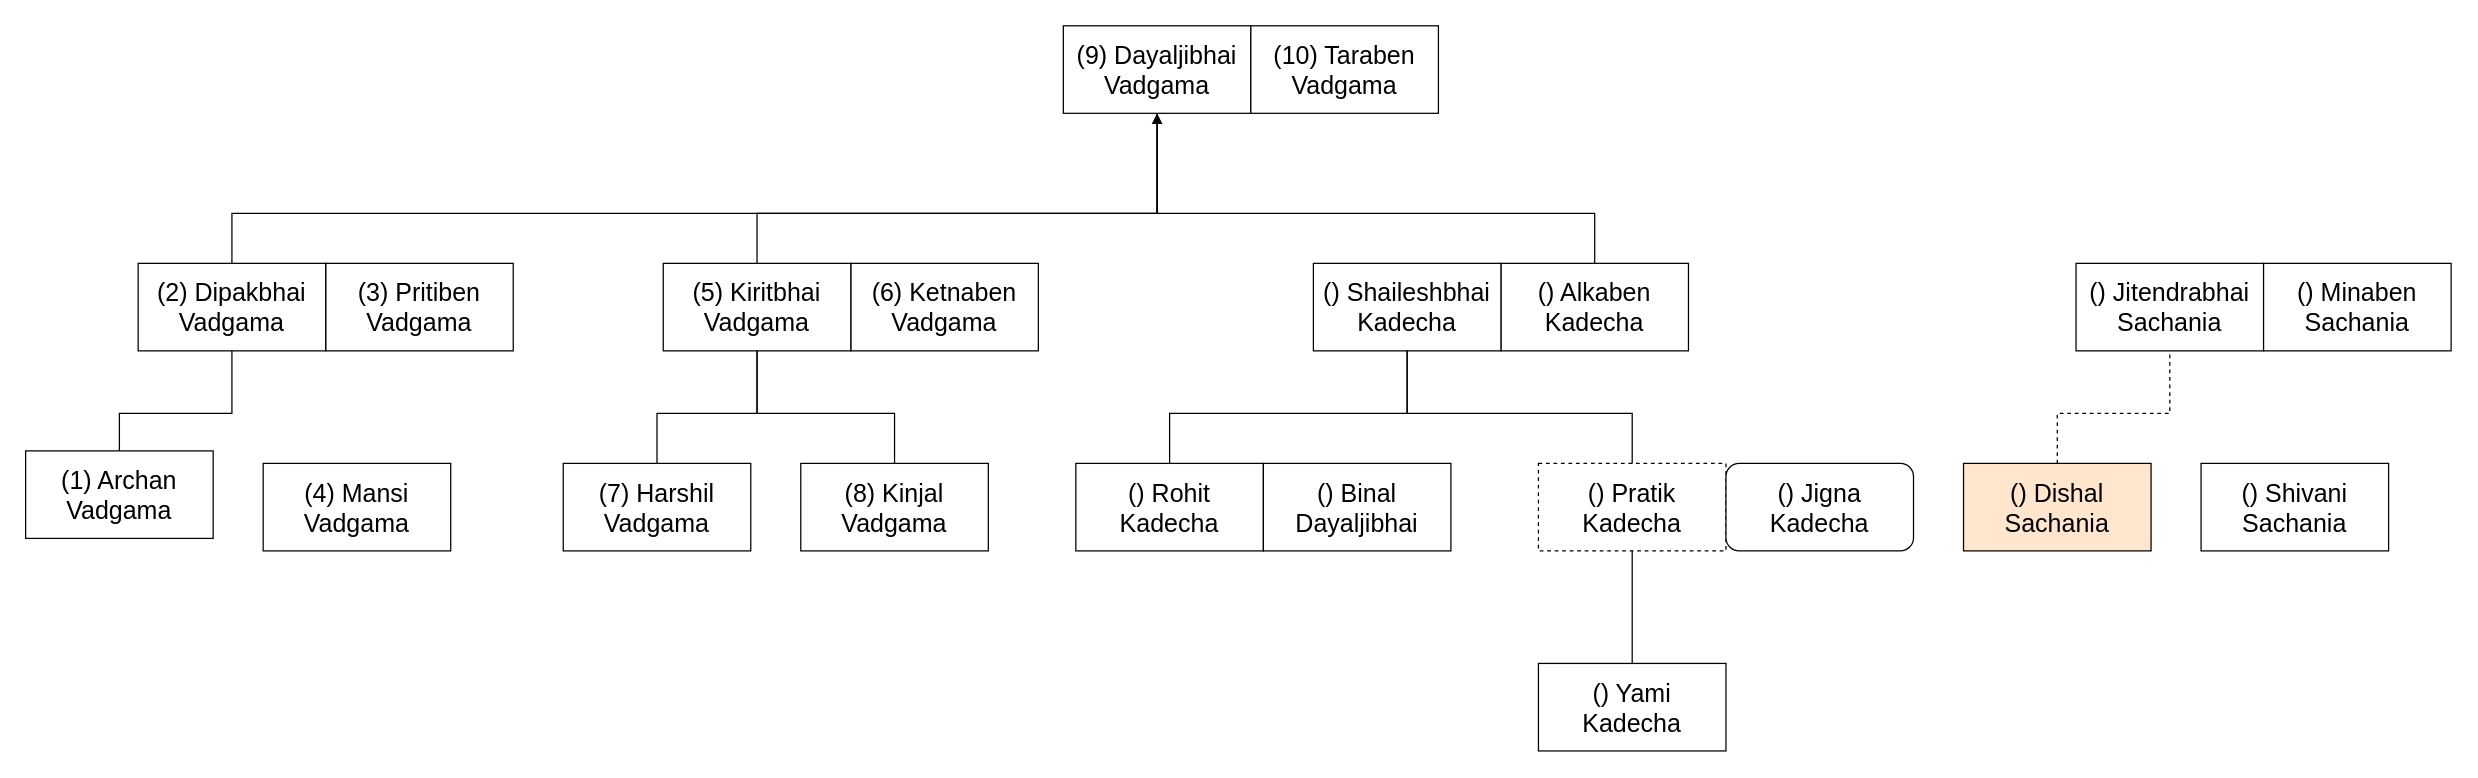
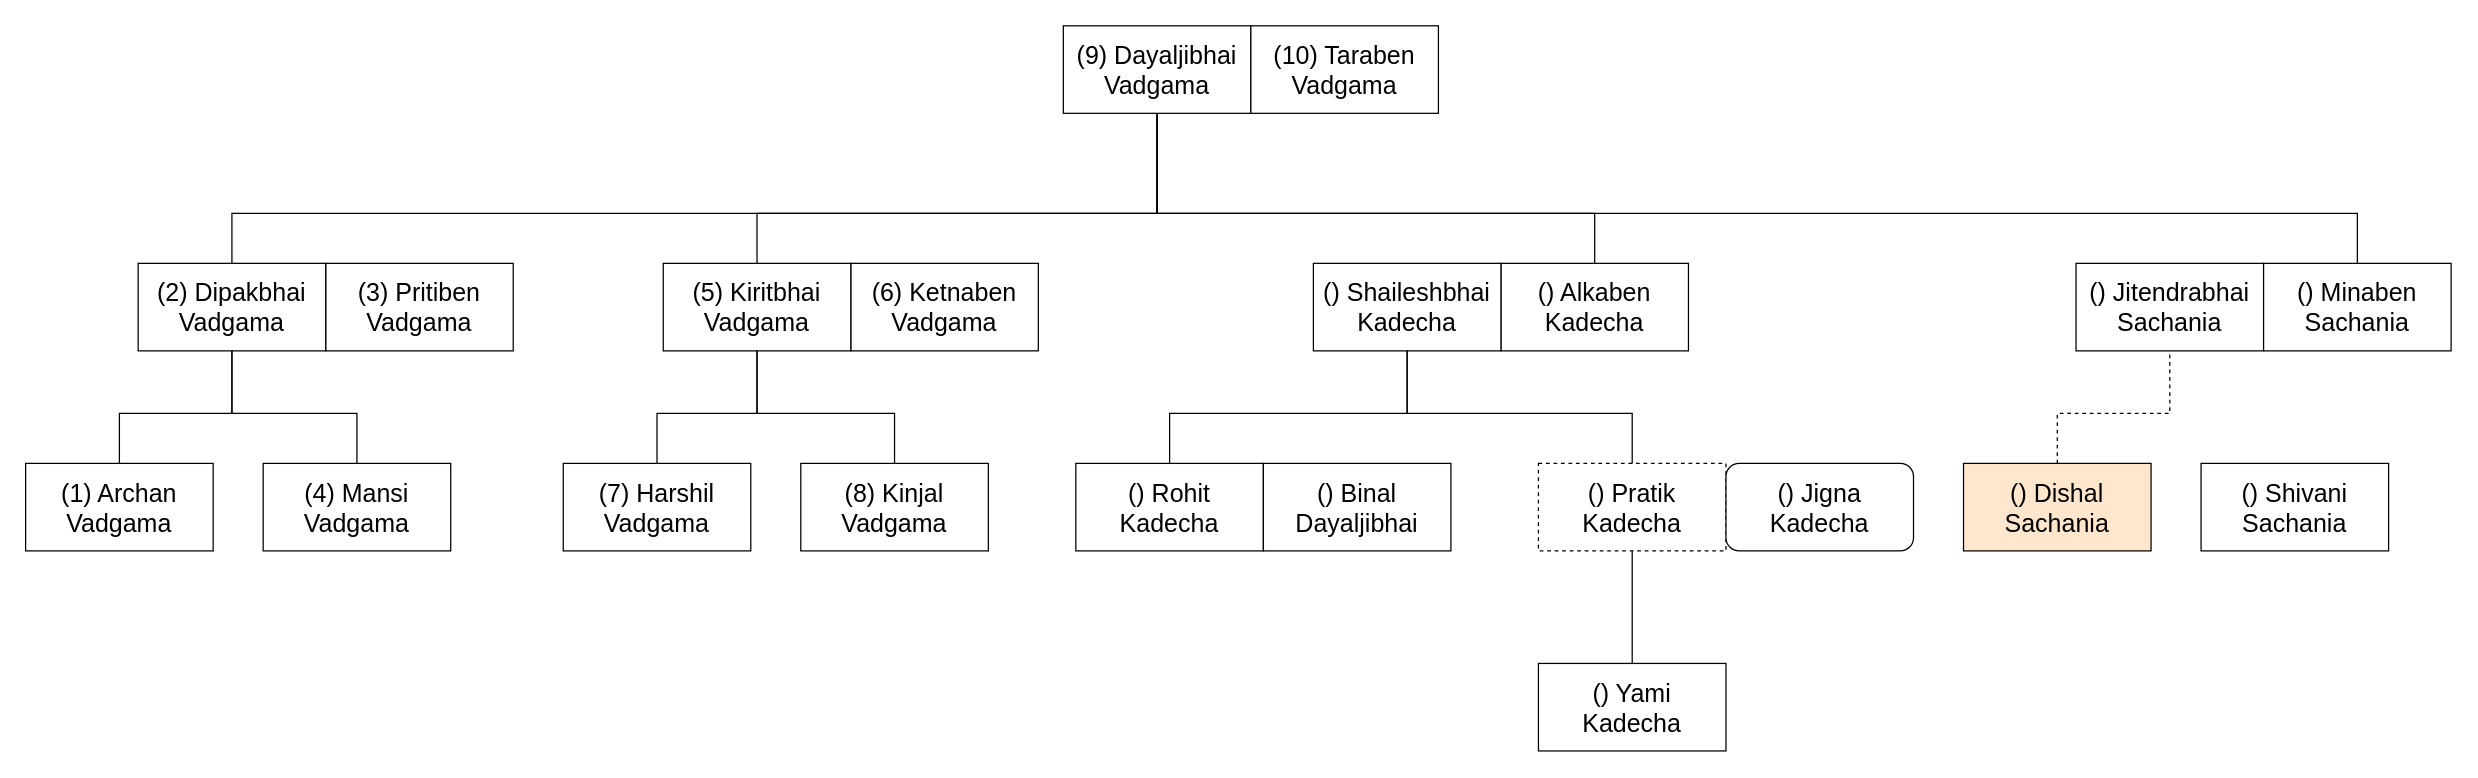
edge "(9) Dayaljibhai Vadgama" -- "() Minaben Sachania": added
edge "() Alkaben Kadecha" -> "(9) Dayaljibhai Vadgama": arrowhead block -> none
edge "(2) DipakbhaiVadgama" -- "(4) MansiVadgama": added
node "(1) ArchanVadgama": moved (119, 494) -> (119, 507)
